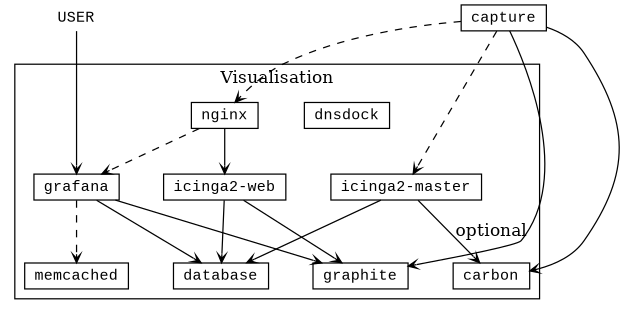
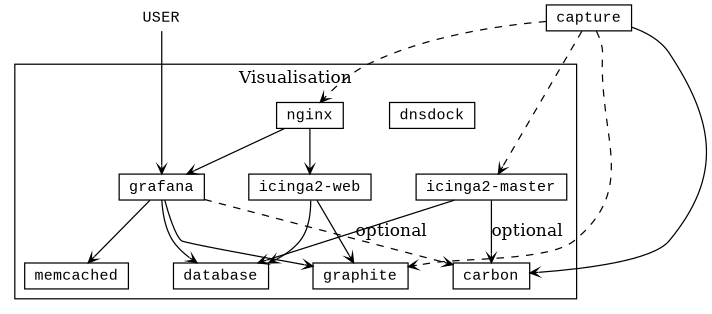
edge "nginx" -> "grafana": style dashed -> solid
edge "grafana" -> "memcached": style dashed -> solid
edge "capture" -> "graphite": style solid -> dashed
edge "grafana" -> "carbon": added, label "optional"
